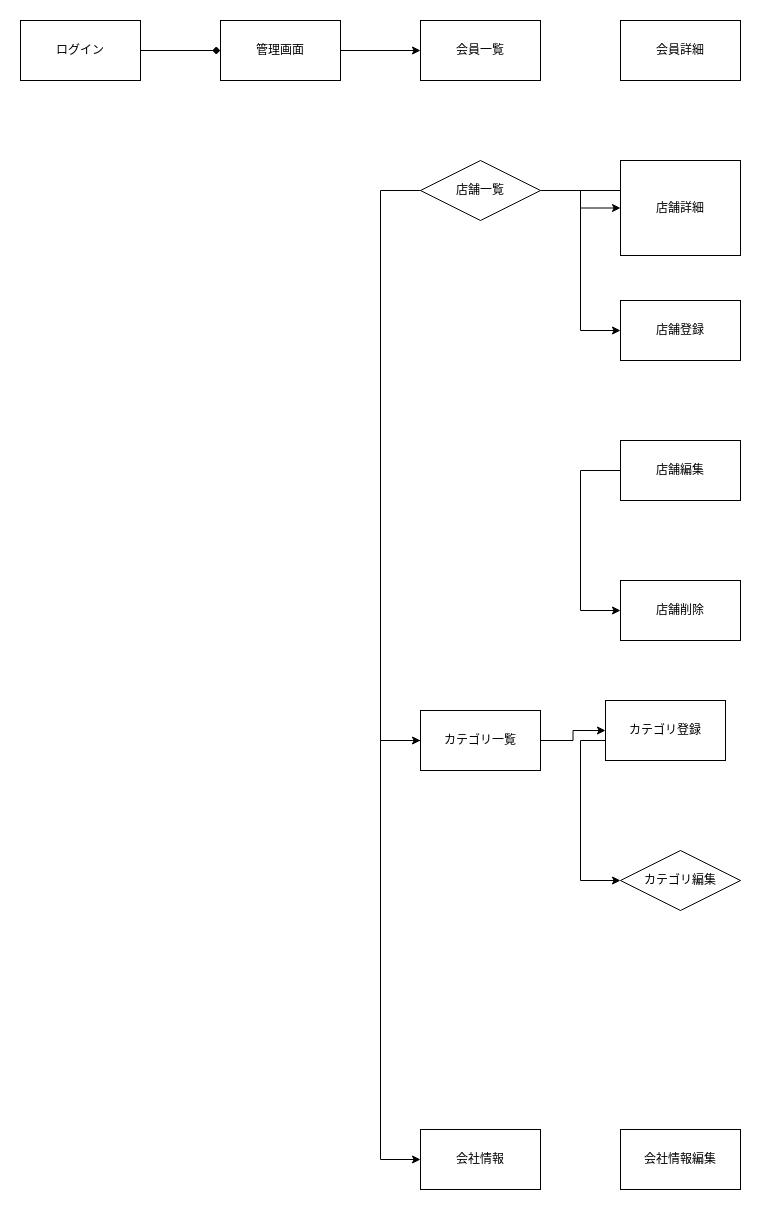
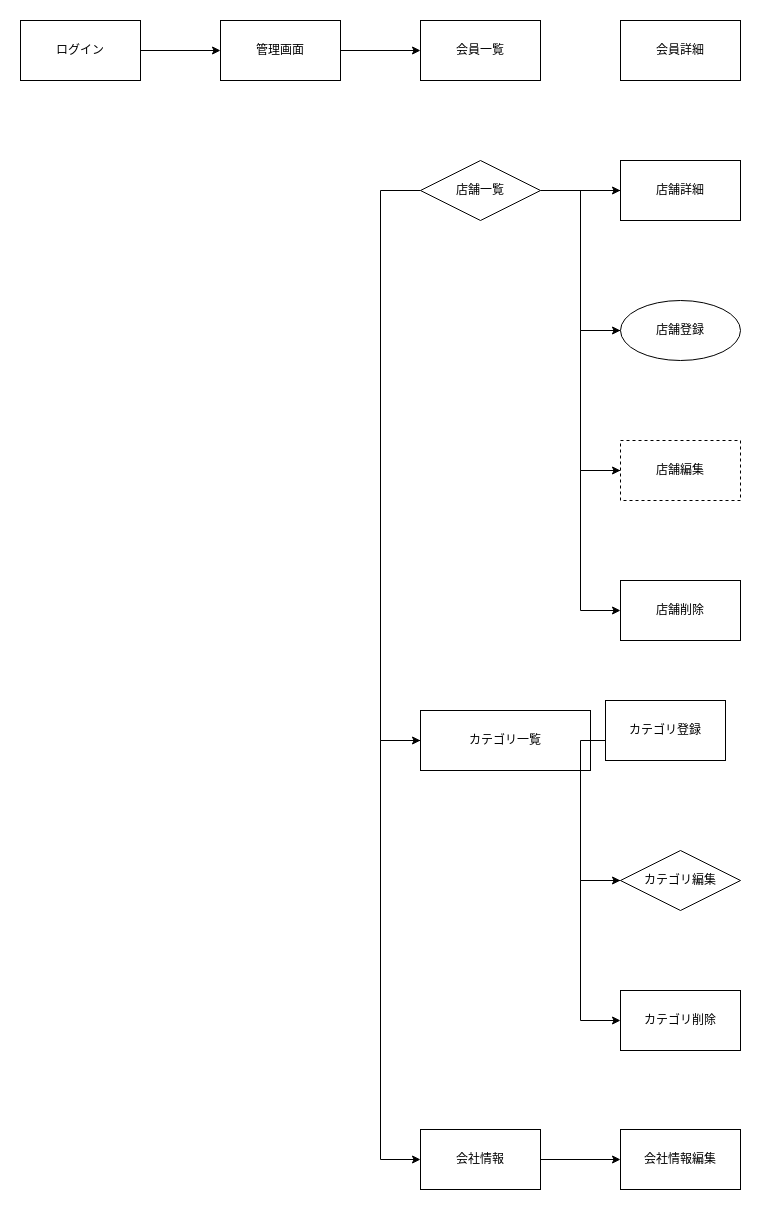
edge "ログイン" -> "管理画面": arrowhead diamond -> classic
node "店舗詳細": size 120x95 -> 120x60
node "店舗登録": shape rectangle -> ellipse
edge "店舗登録" -> "店舗編集": added
node "店舗編集": style solid -> dashed
node "カテゴリ一覧": size 120x60 -> 170x60
edge "カテゴリ編集" -> "カテゴリ削除": added
node "カテゴリ削除": added
edge "会社情報" -> "会社情報編集": added
